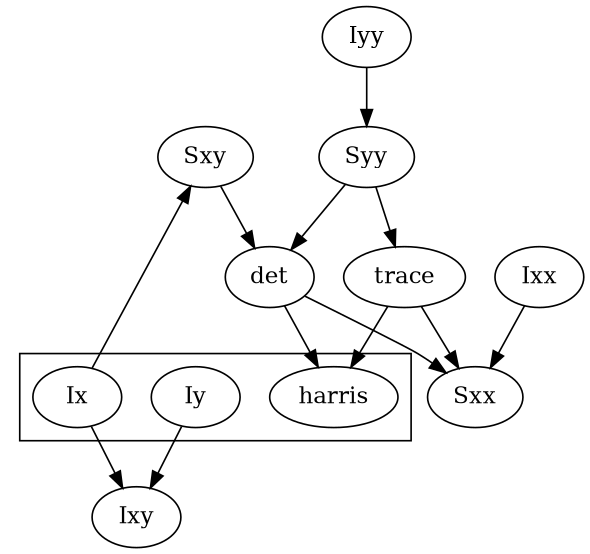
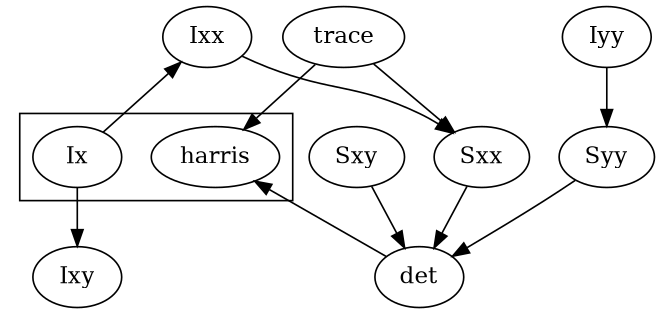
edge "Syy" -> "trace": removed
edge "Ix" -> "Sxy": now "Ix" -> "Ixx"
edge "det" -> "Sxx": reversed
node "Iy": removed
